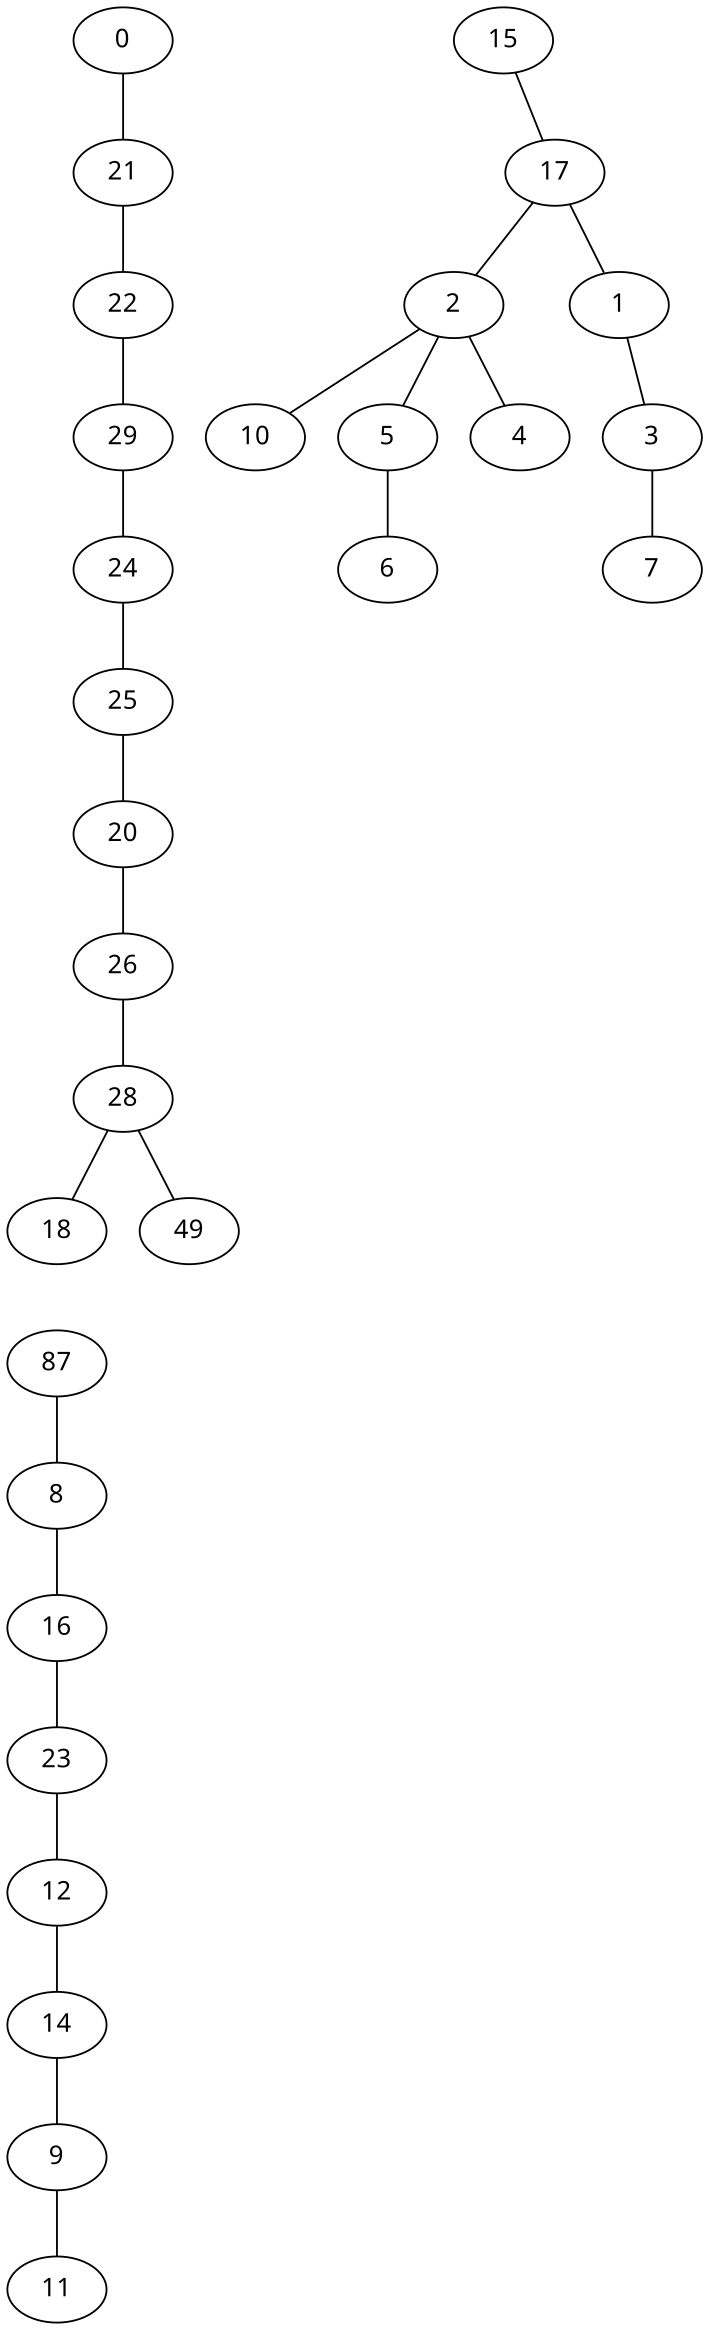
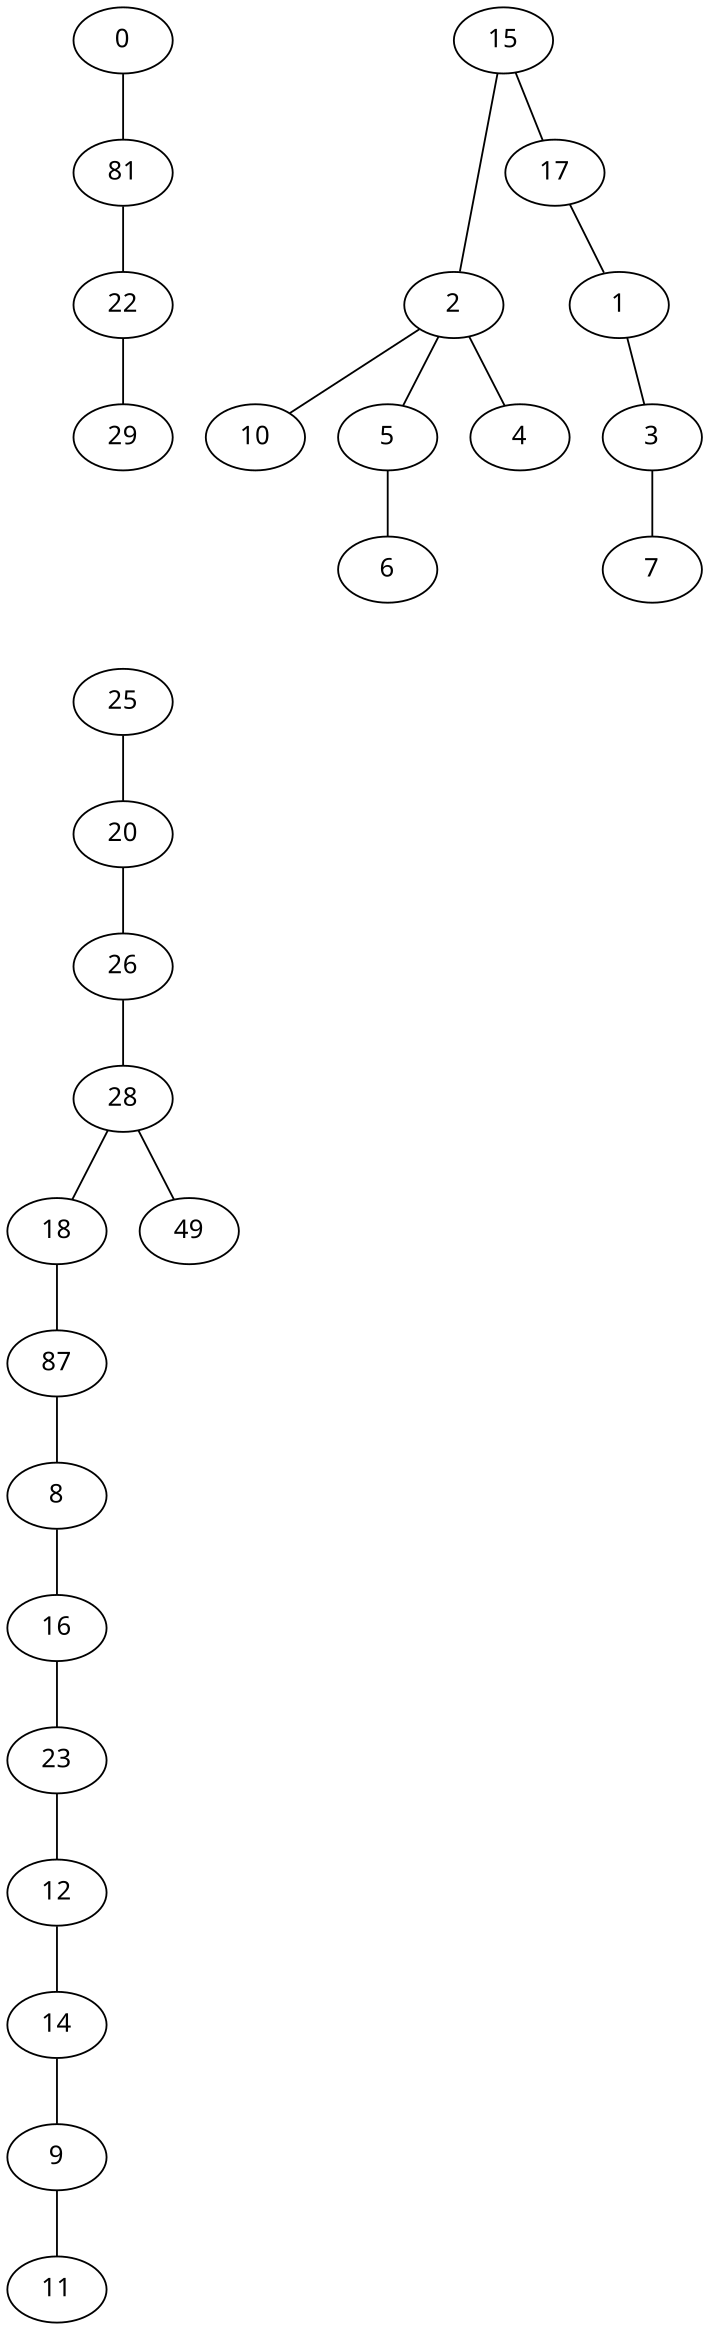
node "21": label "21" -> "81"
edge "17" -- "2": now "15" -- "2"
node "24": removed
edge "18" -- "87": added
